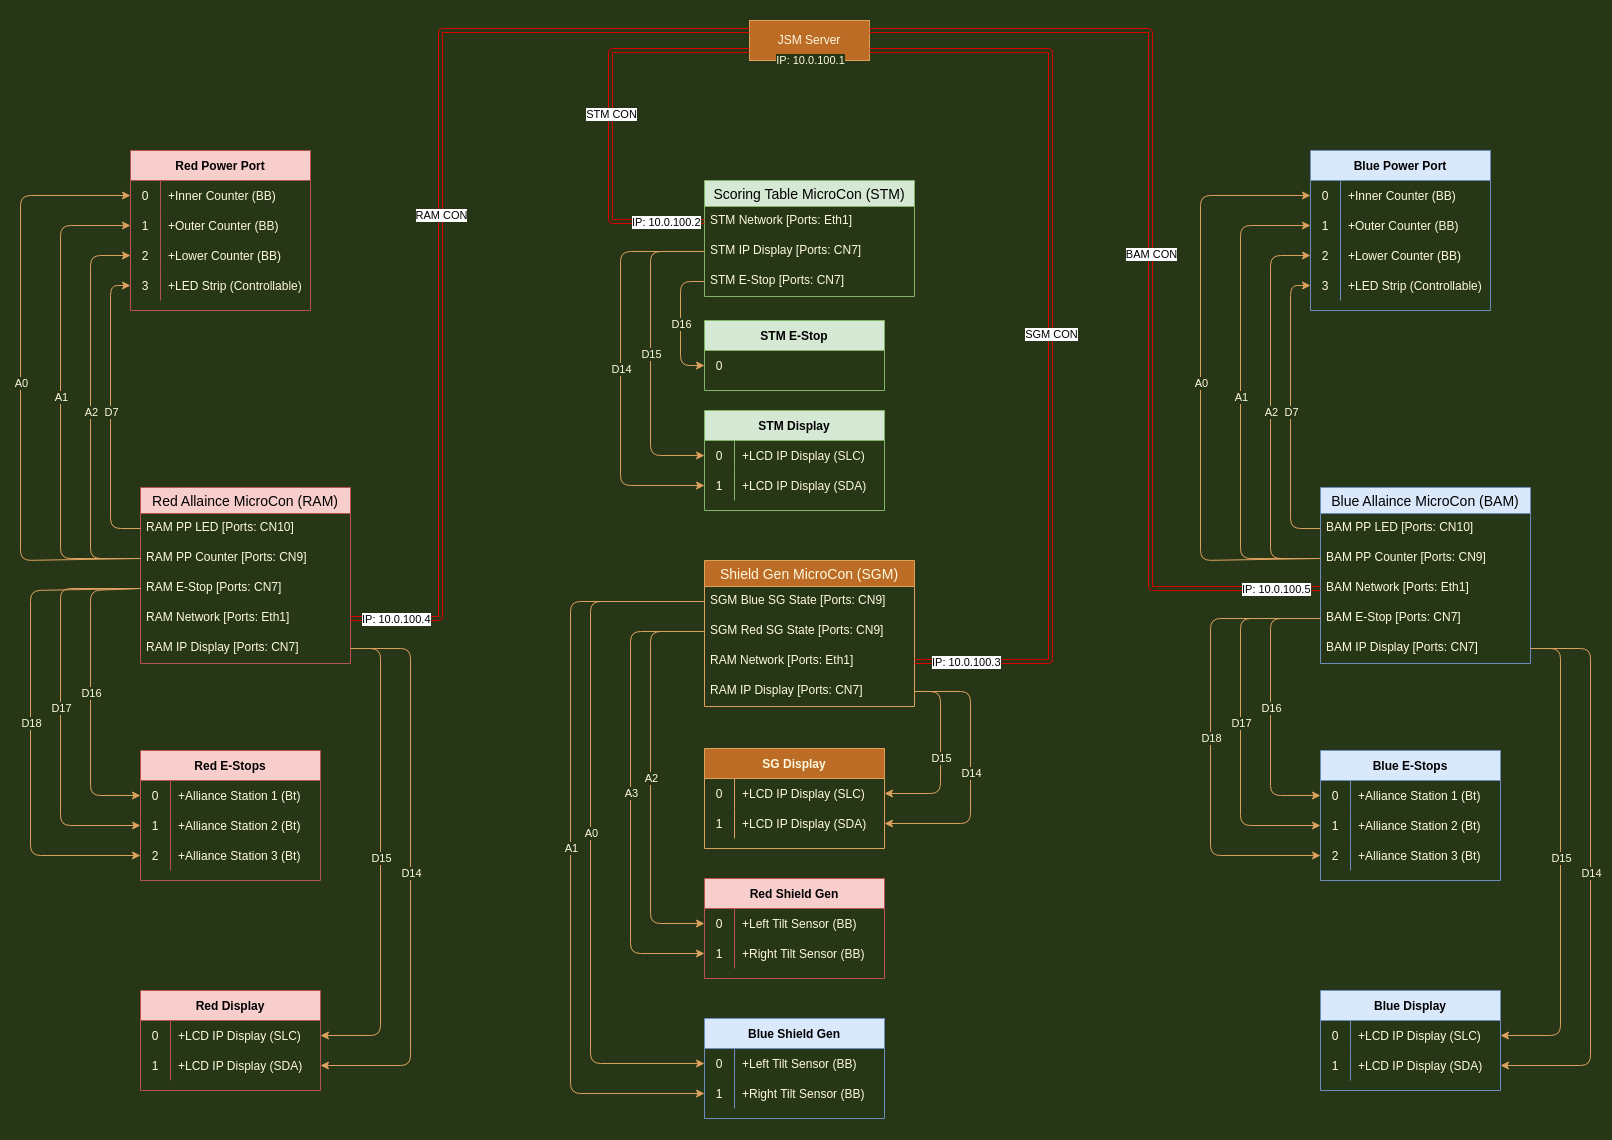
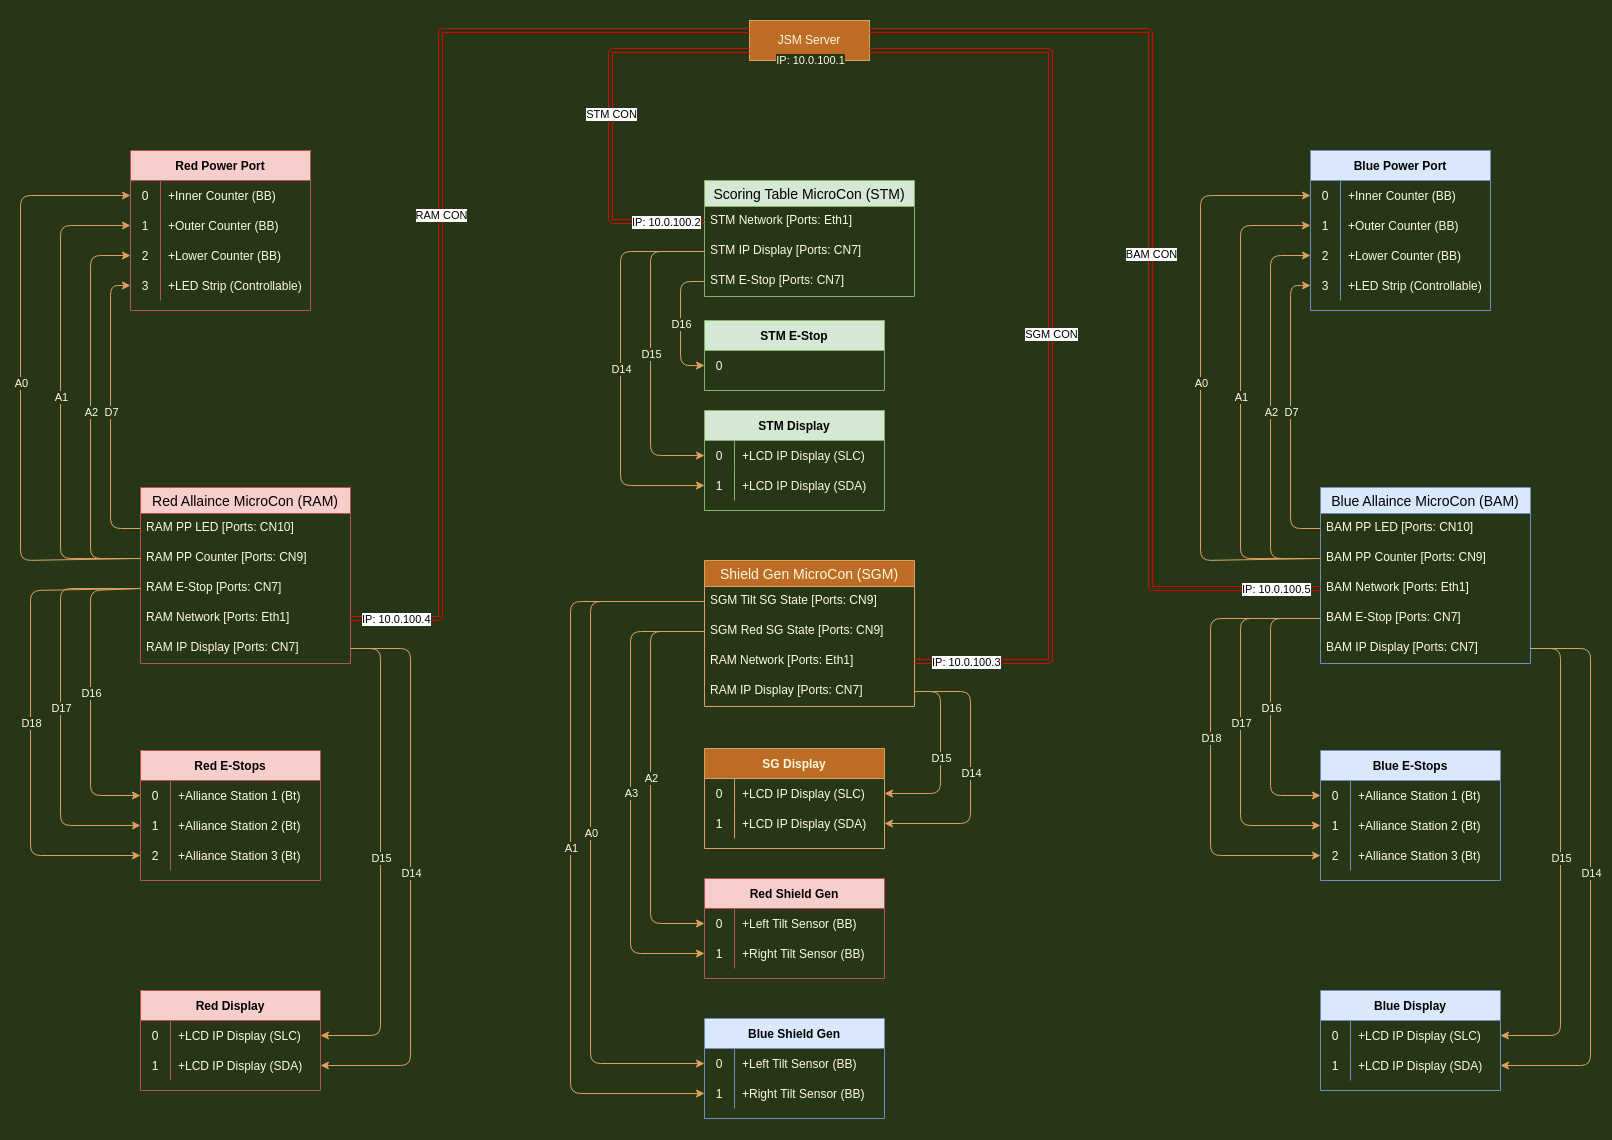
node "SGM Blue SG State [Ports: CN9]": label "SGM Blue SG State [Ports: CN9]" -> "SGM Tilt SG State [Ports: CN9]"
